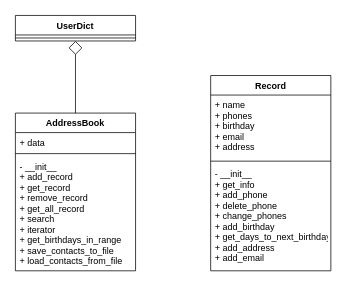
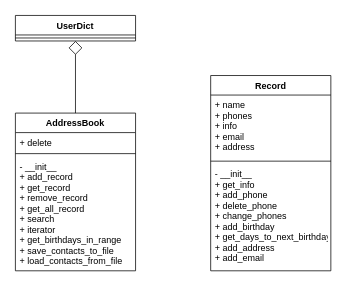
node "+ name + phones + birthday + email + address": label "+ name + phones + birthday + email + address" -> "+ name + phones + info + email + address"
node "+ data": label "+ data" -> "+ delete"
